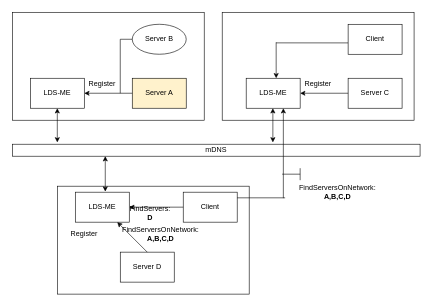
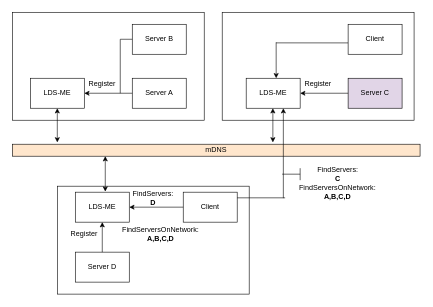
node "Server B": shape ellipse -> rectangle
node "Server A": fillcolor #fff2cc -> #ffffff
node "Server C": fillcolor #ffffff -> #e1d5e7
node "mDNS": fillcolor #ffffff -> #ffe6cc
node "FindServers: C": added
node "FindServers: D": moved (150, 213) -> (153, 198)
node "Server D": moved (147, 267) -> (102, 267)
